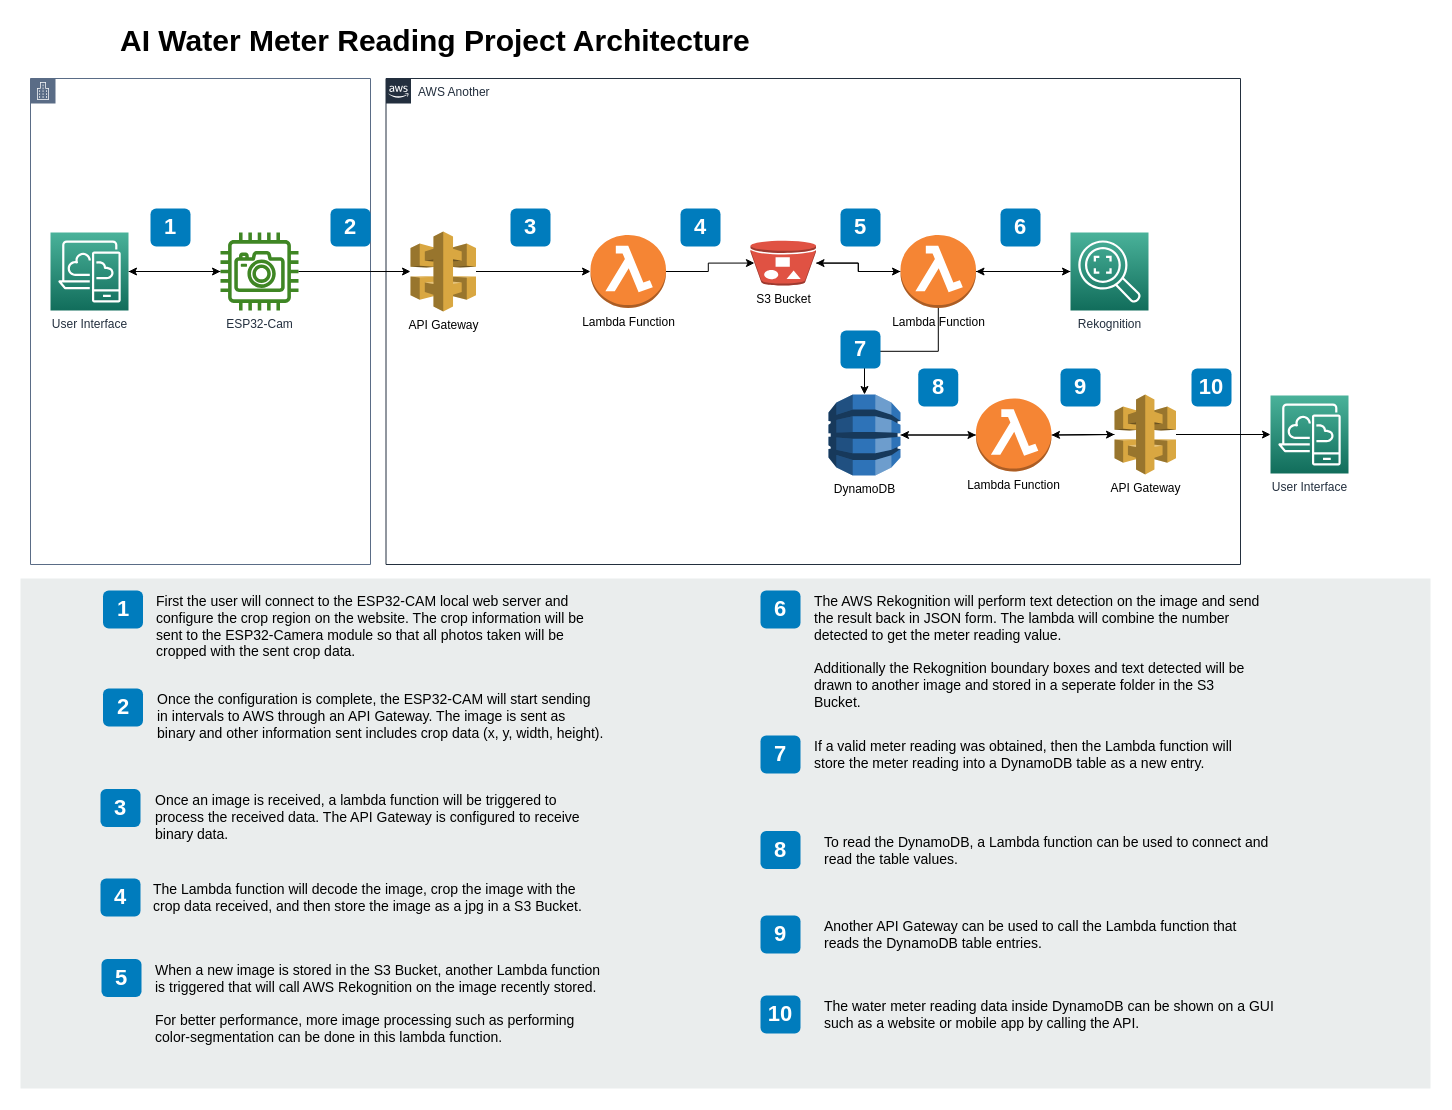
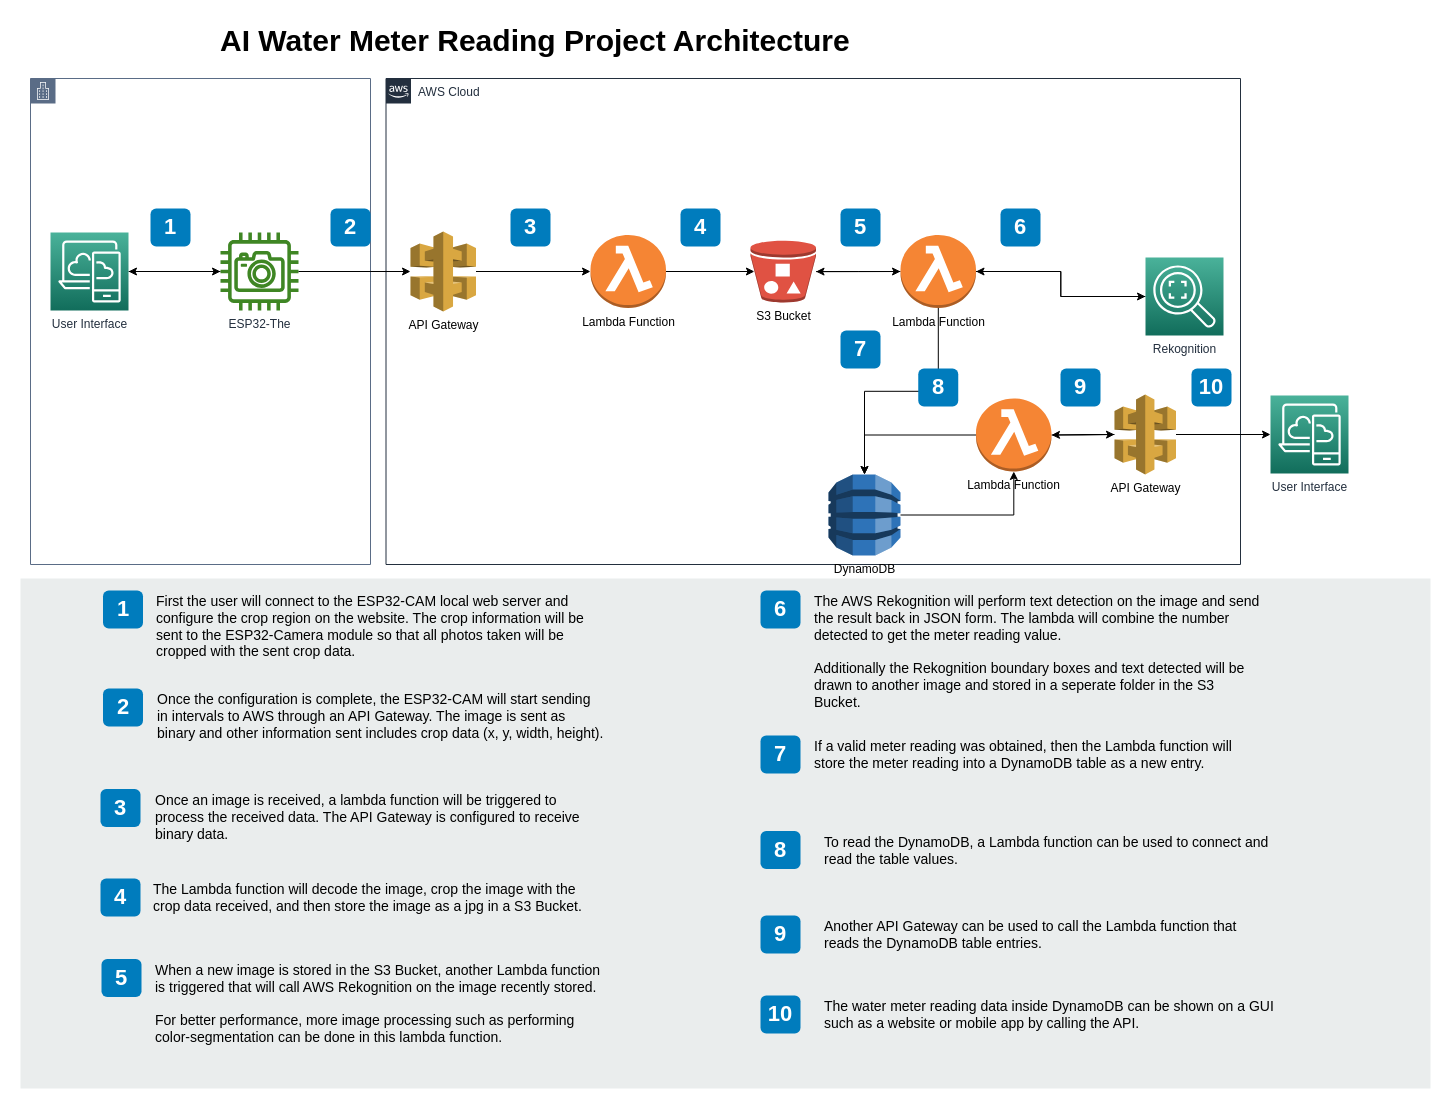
node "AI Water Meter Reading Project Architecture": moved (444, 41) -> (544, 41)
node "AWS Another": label "AWS Another" -> "AWS Cloud"
node "S3 Bucket": size 66x45 -> 66x62
node "Rekognition": moved (1110, 272) -> (1185, 297)
node "ESP32-Cam": label "ESP32-Cam" -> "ESP32-The"
node "DynamoDB": moved (865, 435) -> (865, 515)
